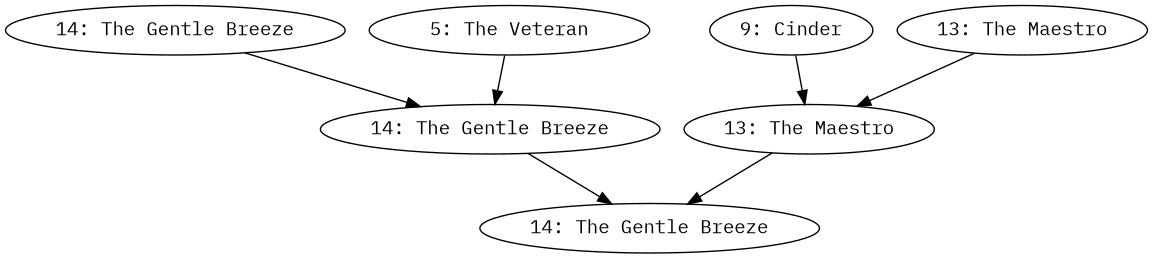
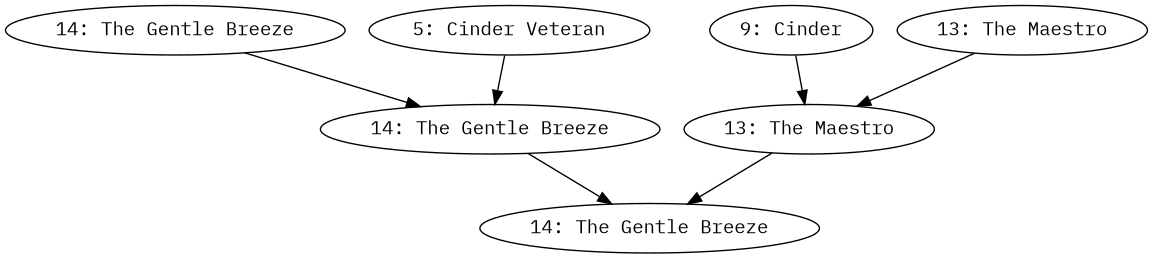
node "5: The Veteran": label "5: The Veteran" -> "5: Cinder Veteran"
